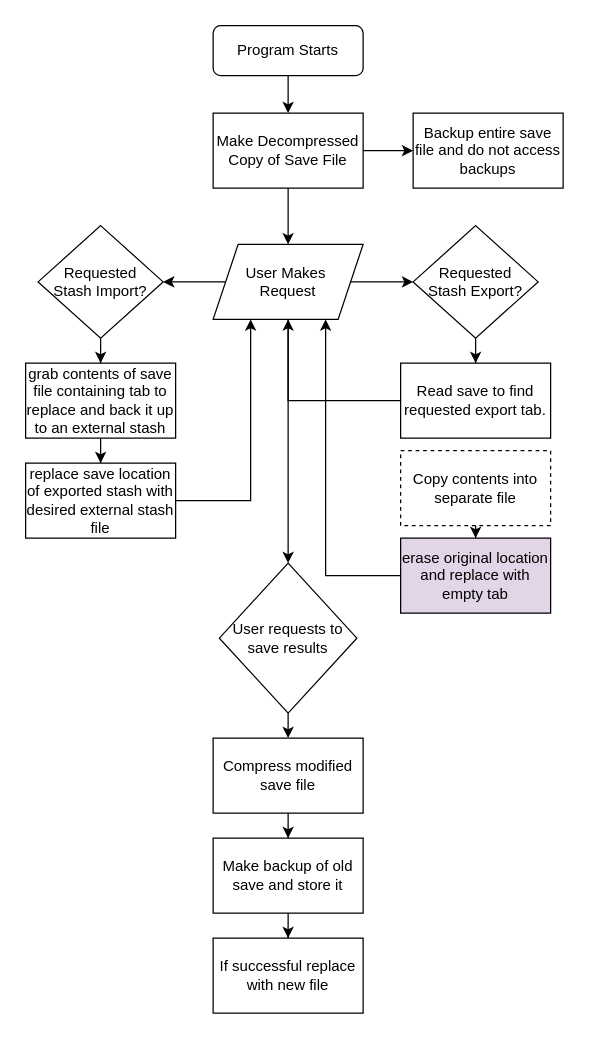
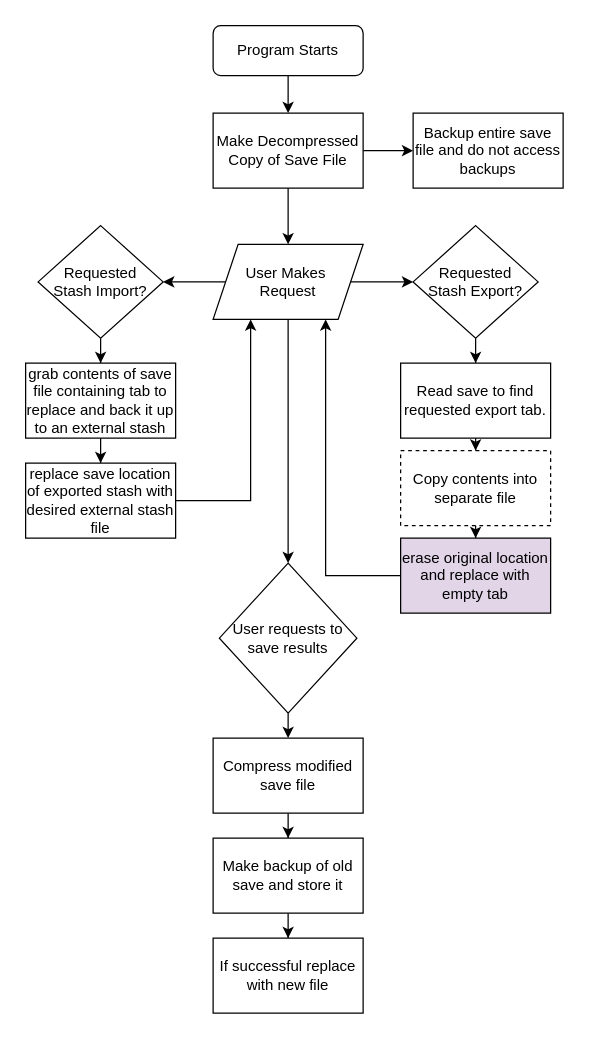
edge "Read save to find requested export tab." -> "User Makes Request": now "Read save to find requested export tab." -> "Copy contents into separate file"
